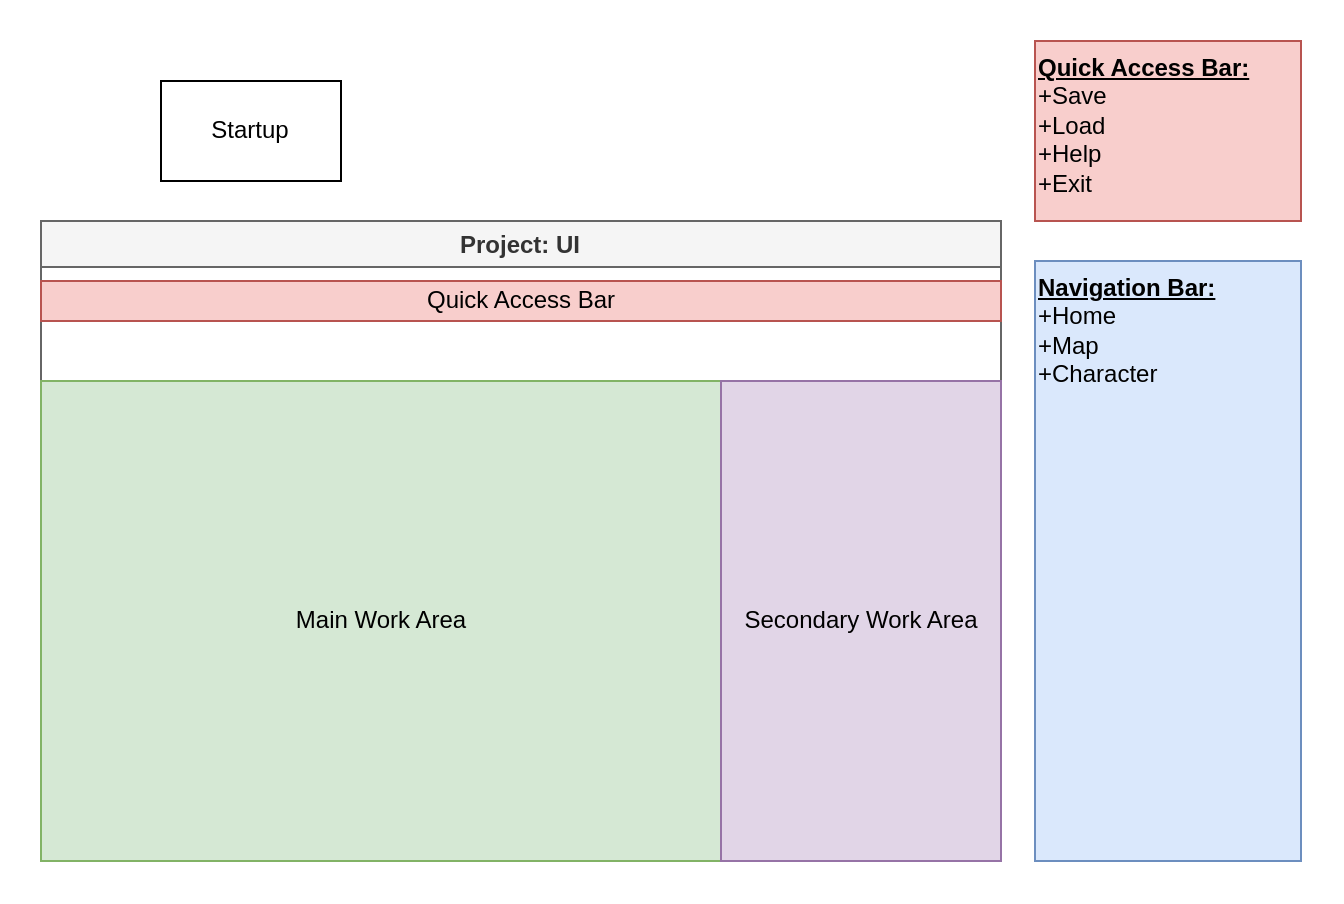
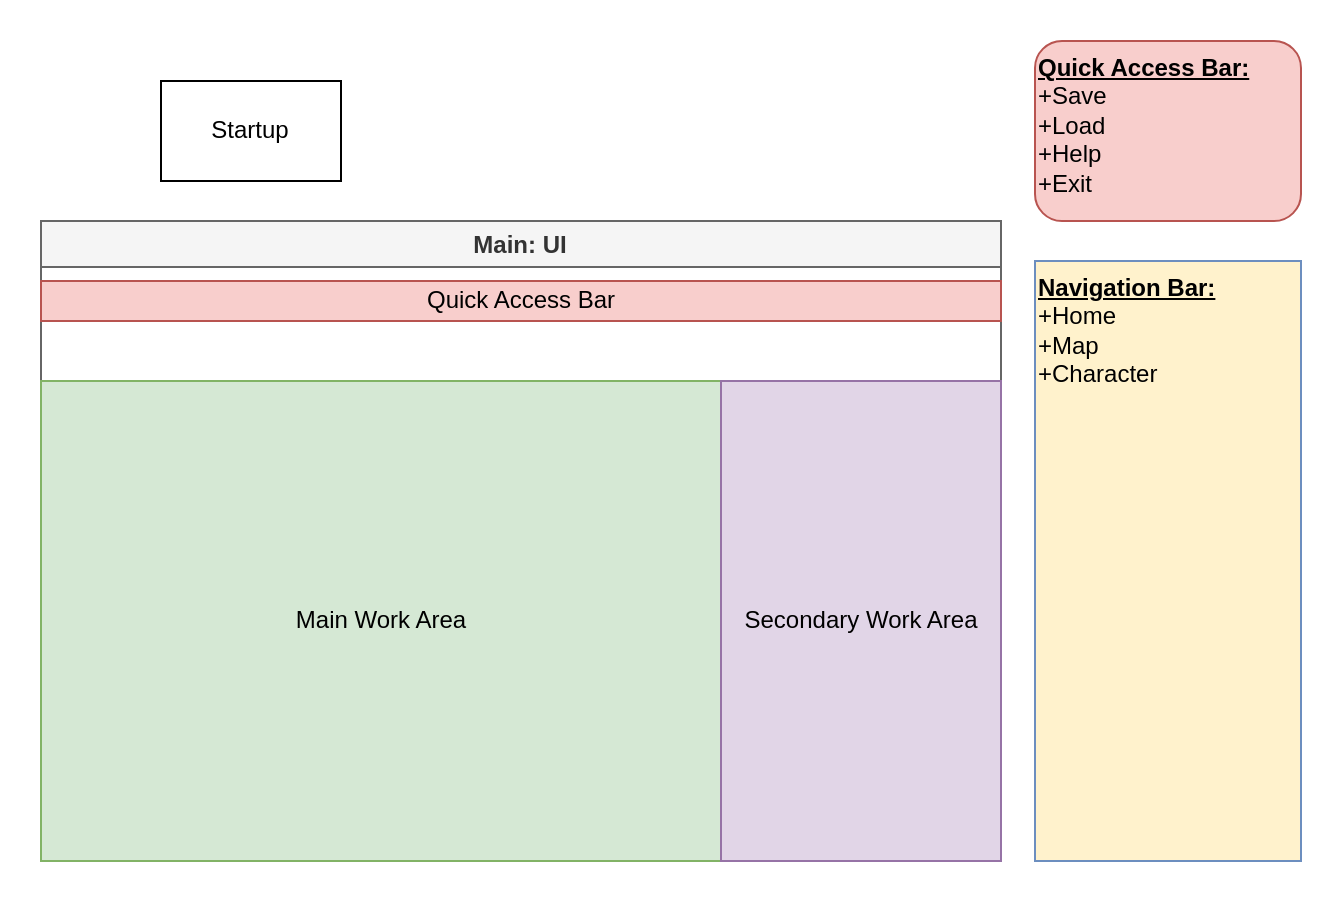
node "Quick Access Bar: +Save +Load +Help +Exit": shape rectangle -> rounded rectangle
node "Project: UI": label "Project: UI" -> "Main: UI"
node "Navigation Bar: +Home +Map +Character": fillcolor #dae8fc -> #fff2cc
